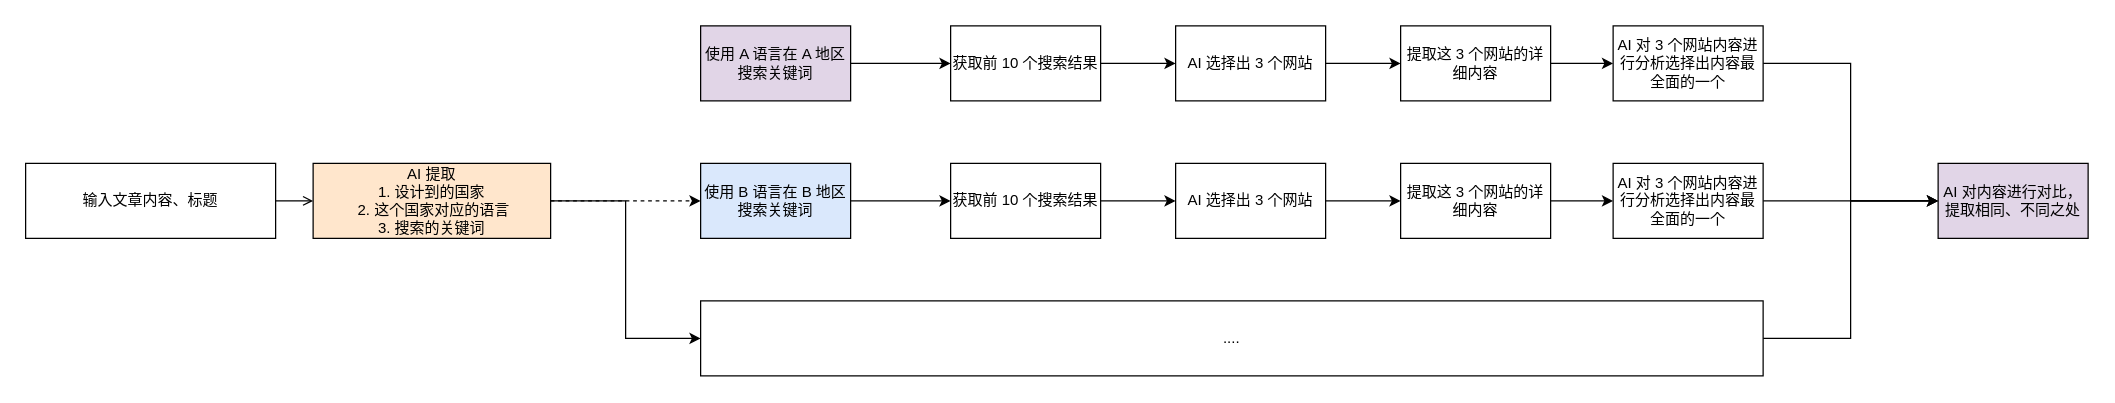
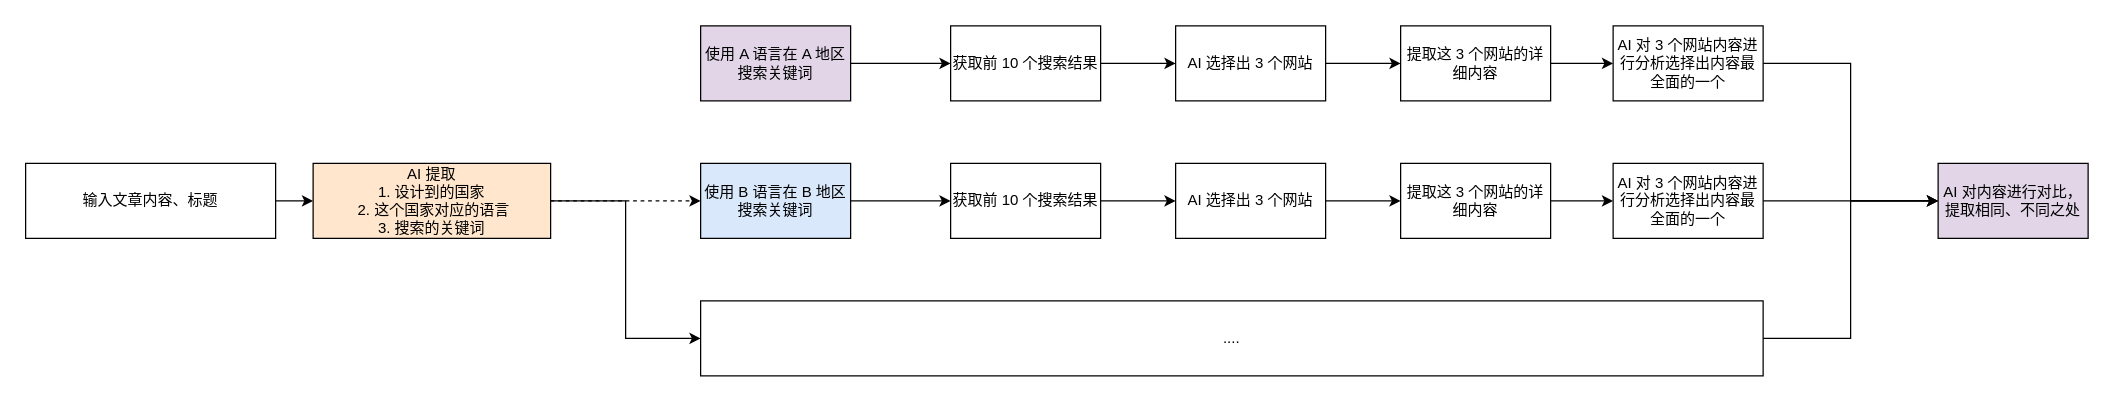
edge "输入文章内容、标题" -> "AI 提取 1. 设计到的国家 2. 这个国家对应的语言 3. 搜索的关键词": arrowhead open -> classic
